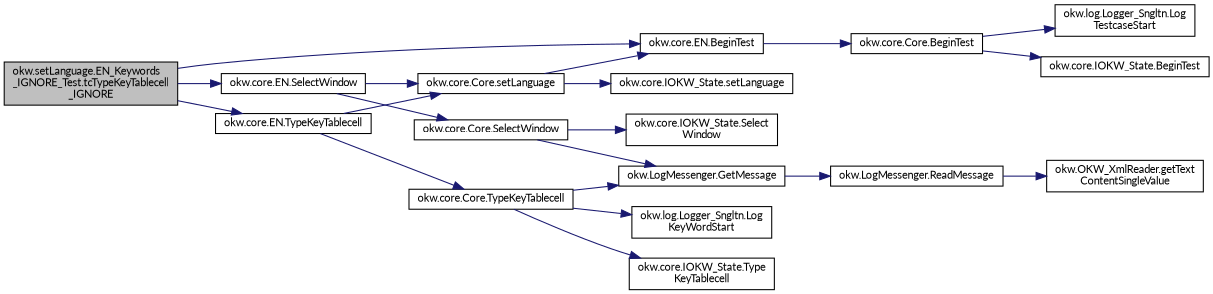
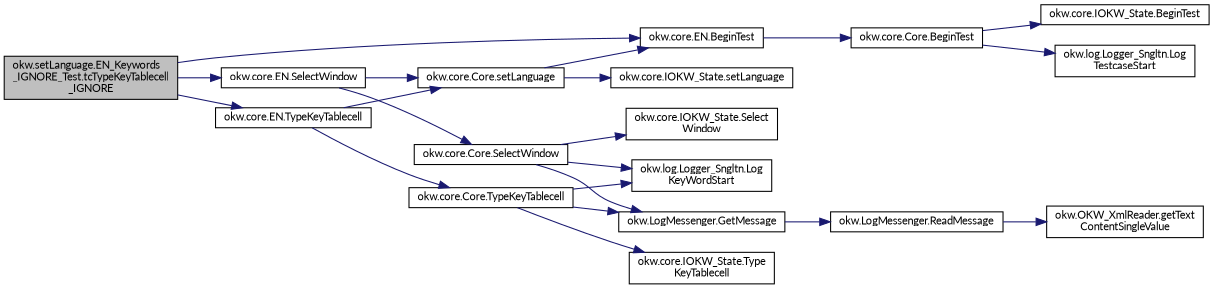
edge "okw.core.Core.SelectWindow" -> "okw.log.Logger_Sngltn.Log KeyWordStart": added
